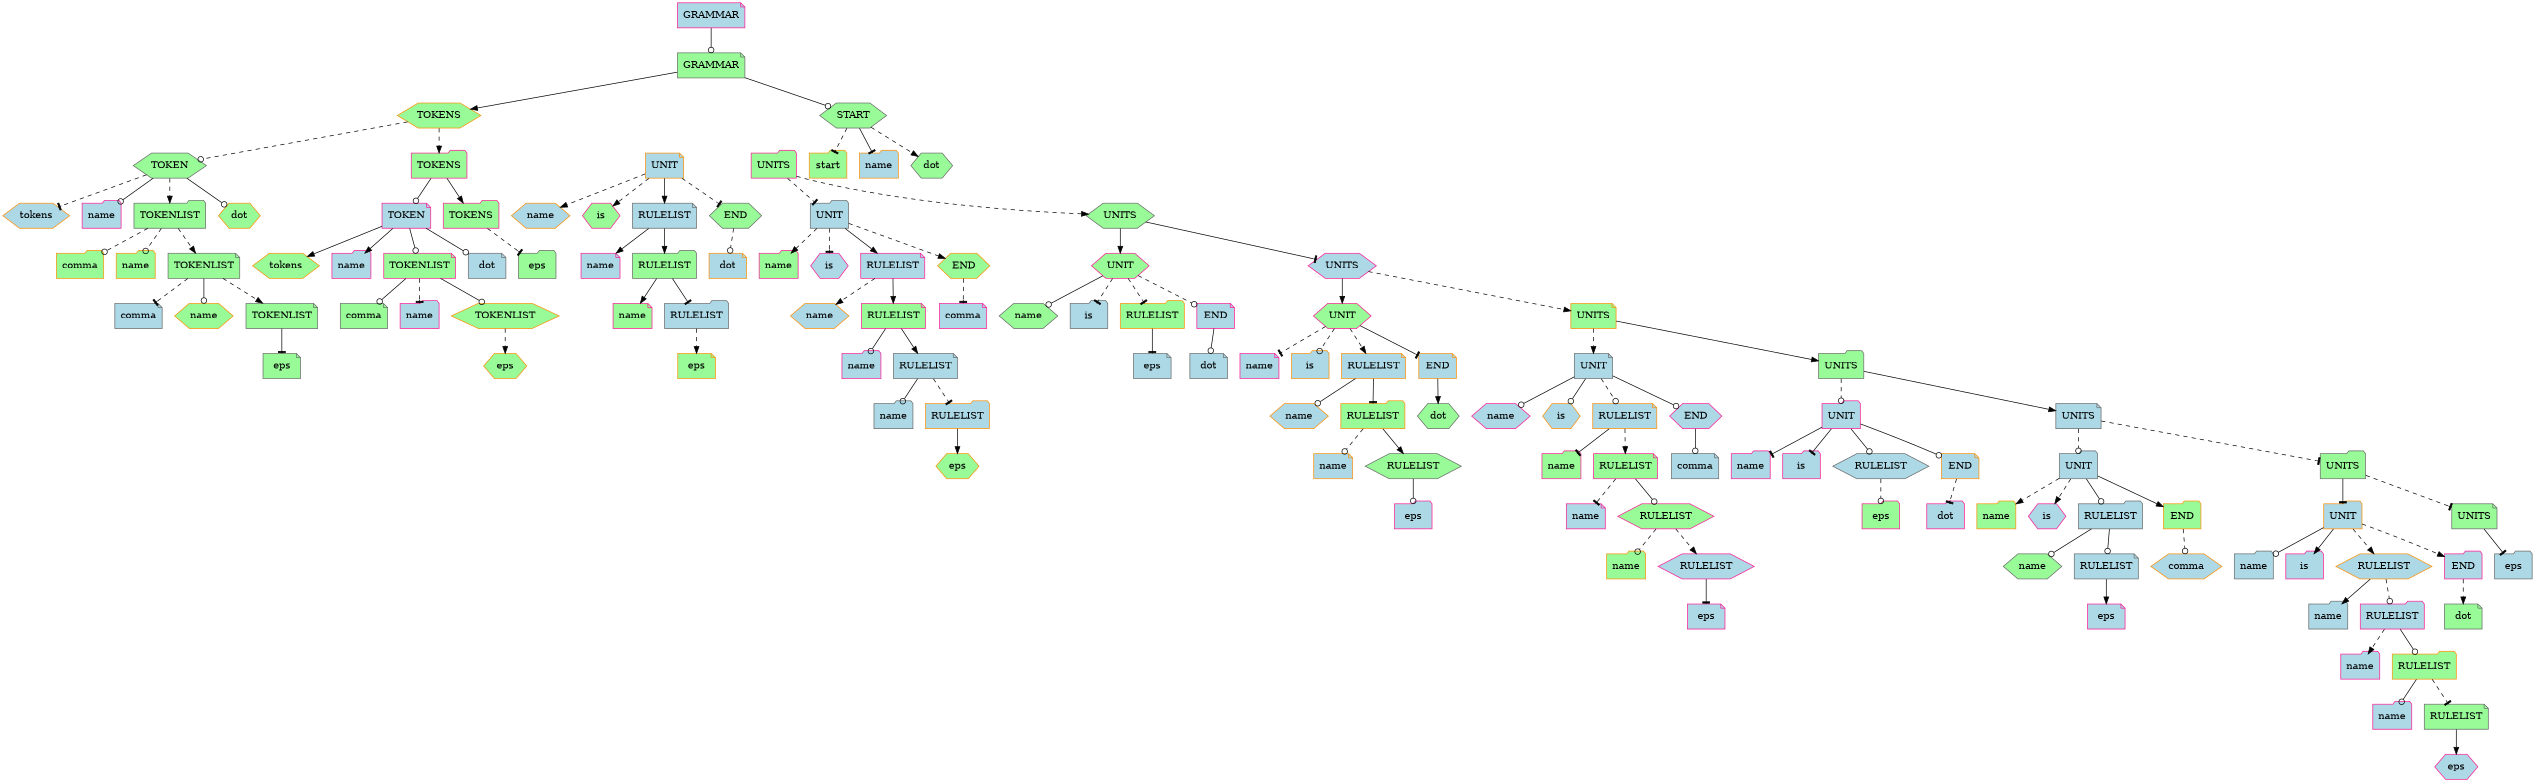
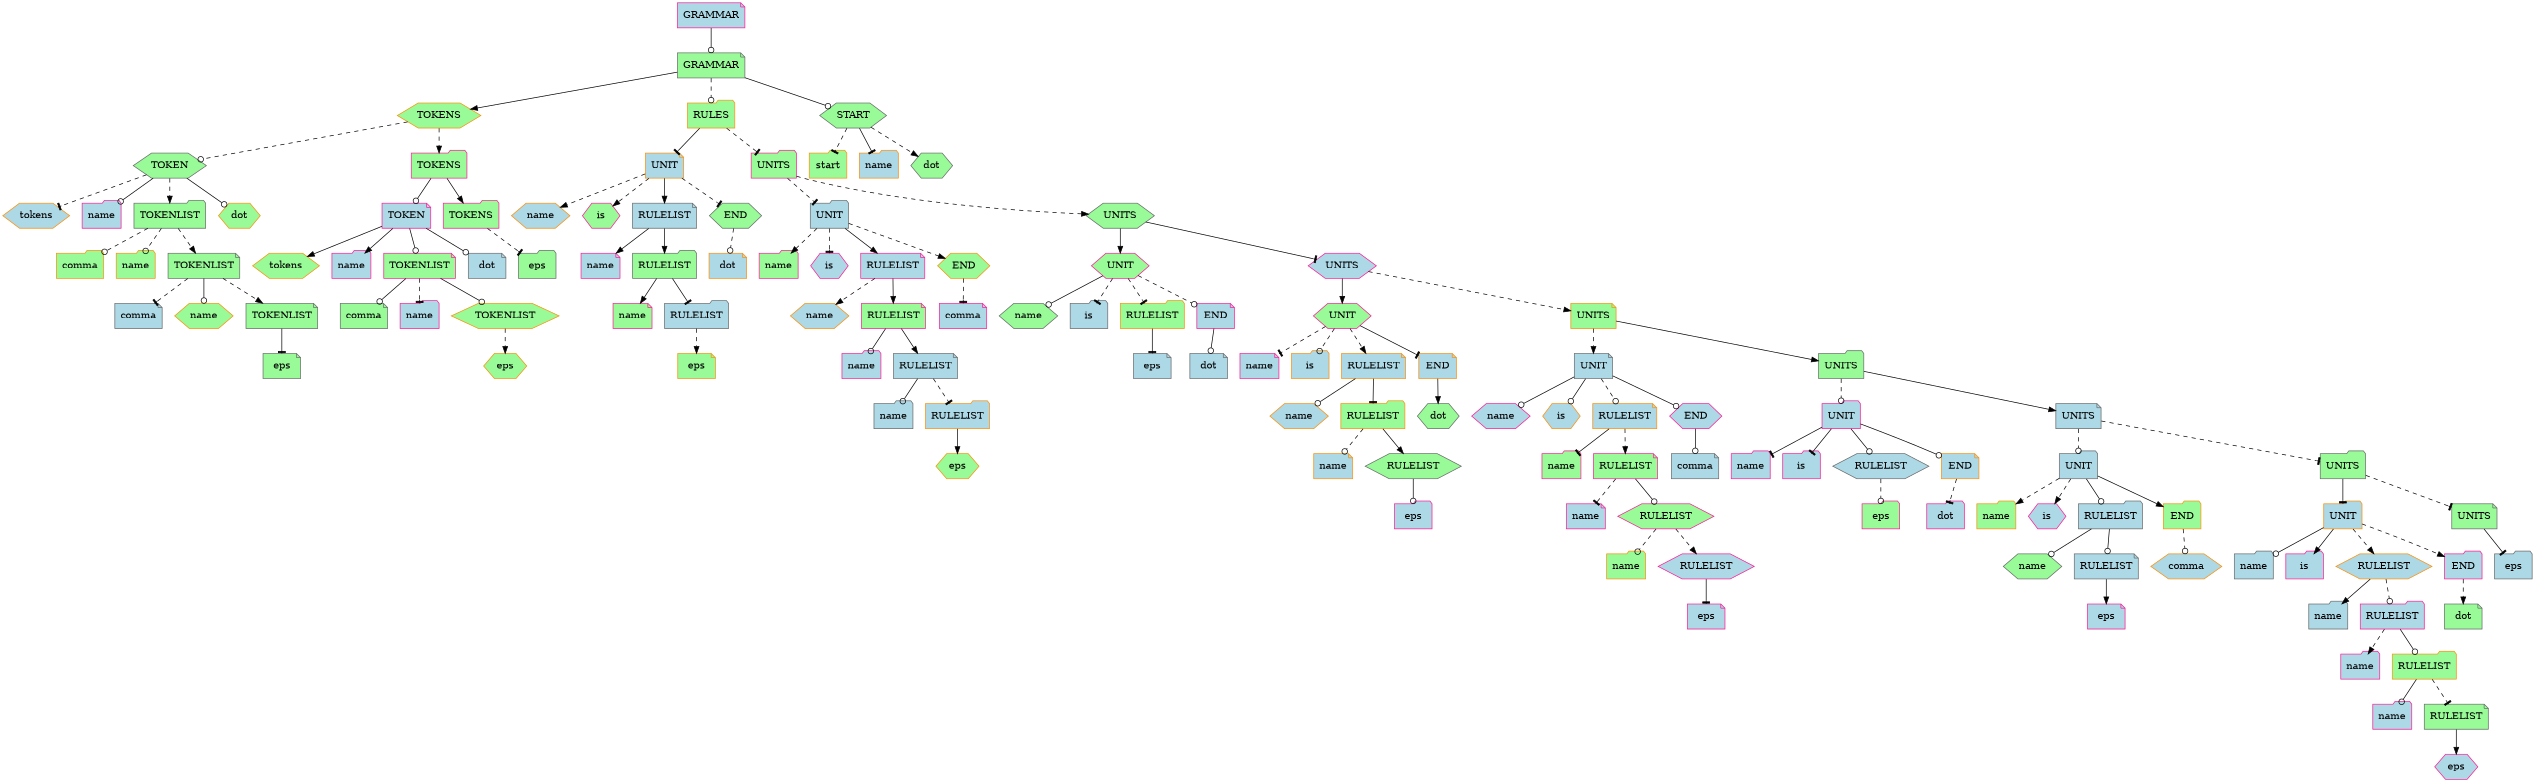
node "RULES": added
